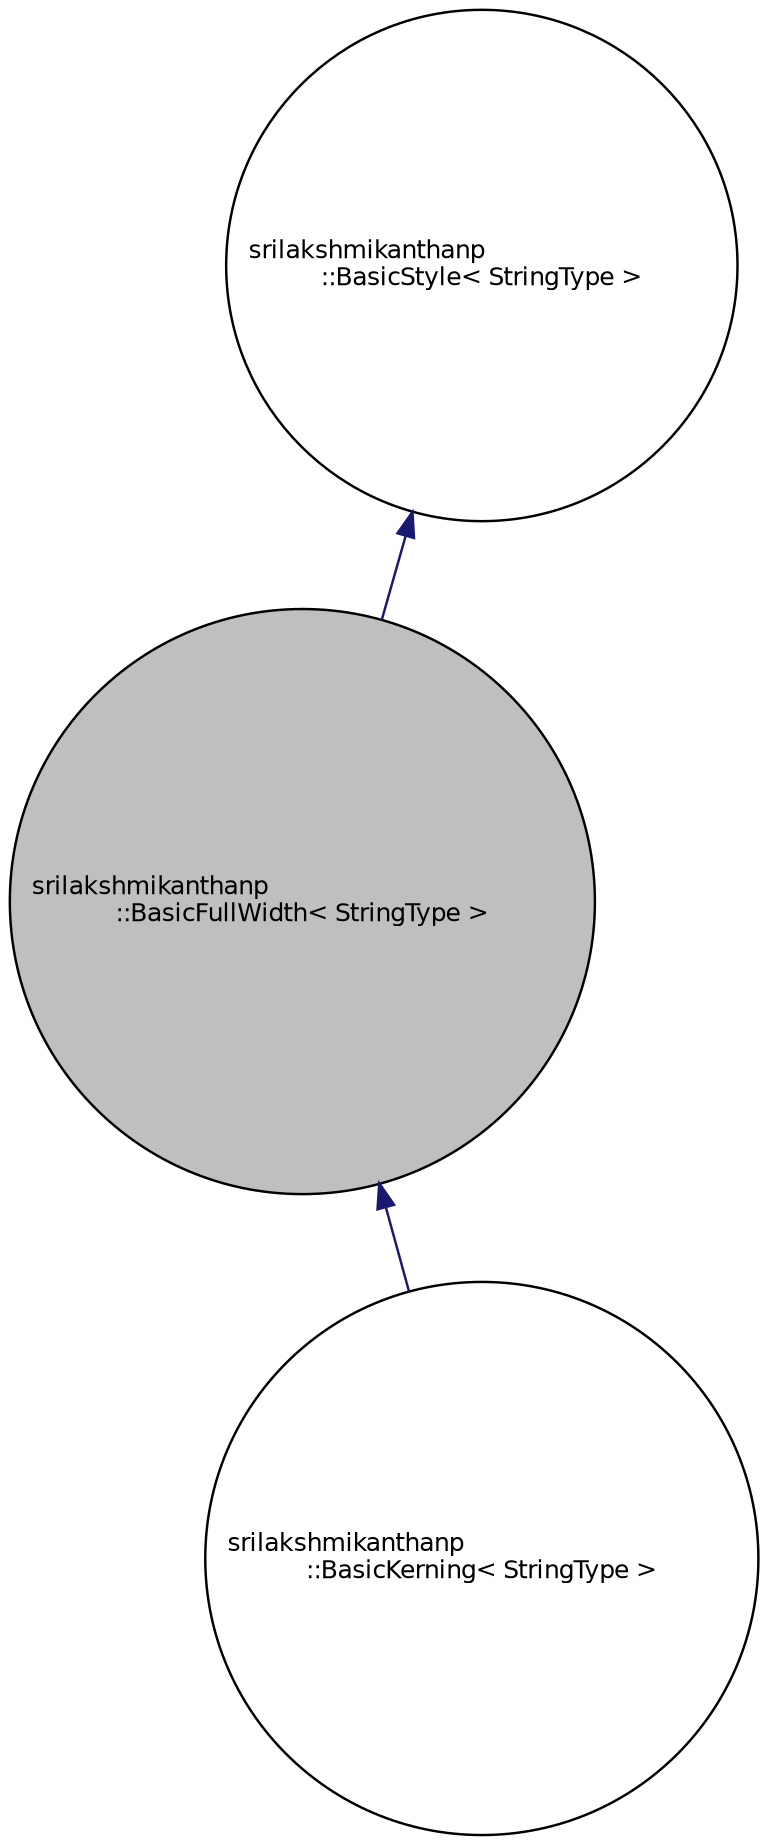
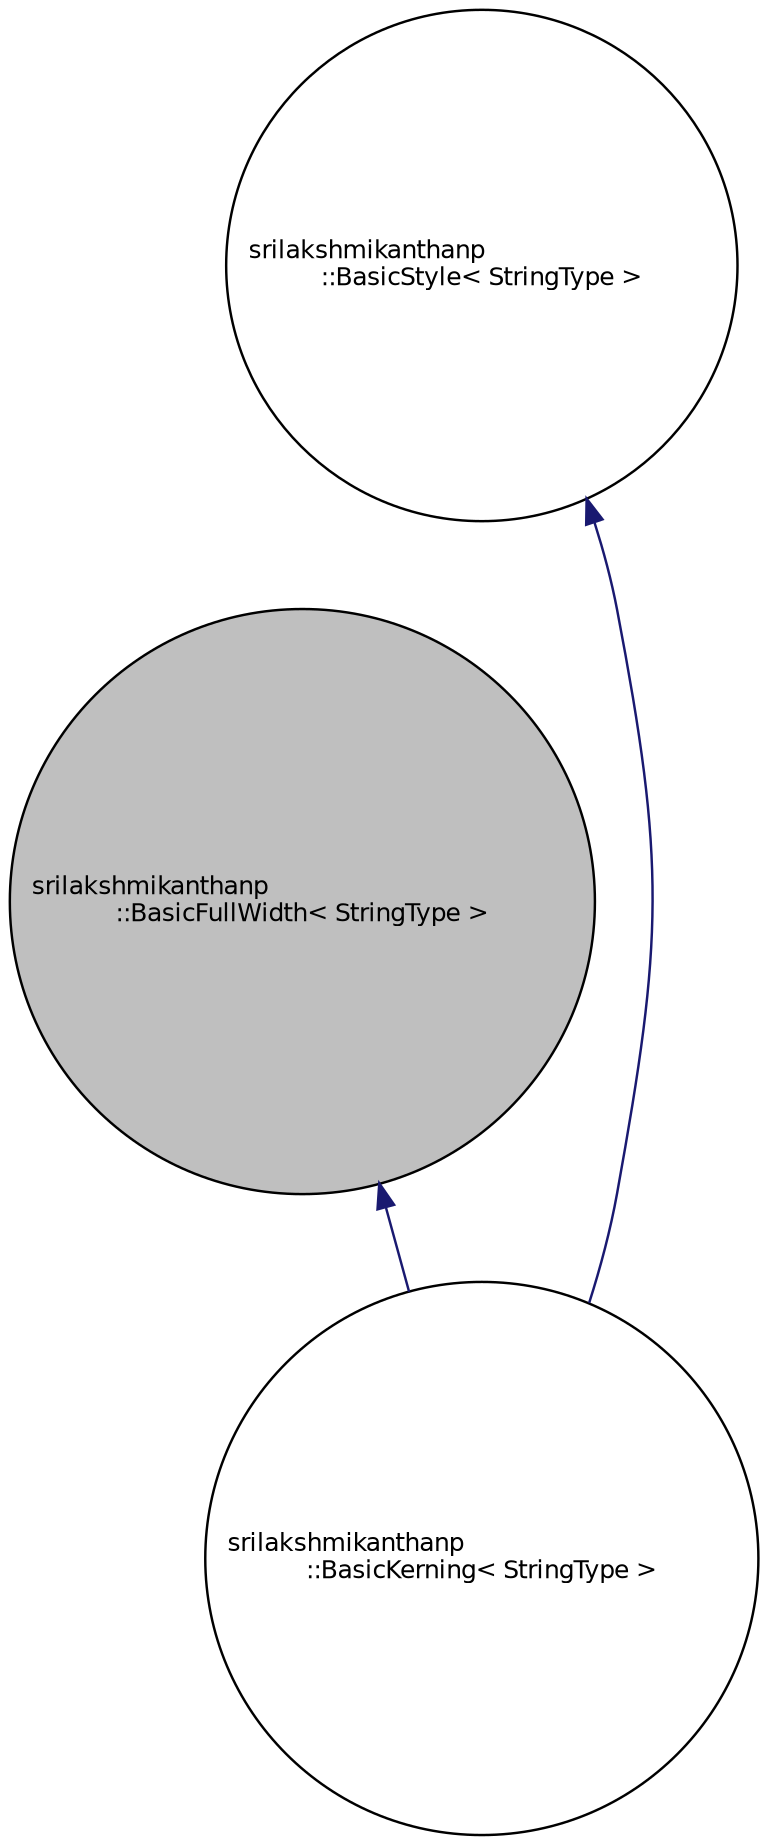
edge "srilakshmikanthanp ::BasicFullWidth< StringType >" -> "srilakshmikanthanp ::BasicStyle< StringType >": now "srilakshmikanthanp ::BasicKerning< StringType >" -> "srilakshmikanthanp ::BasicStyle< StringType >"
